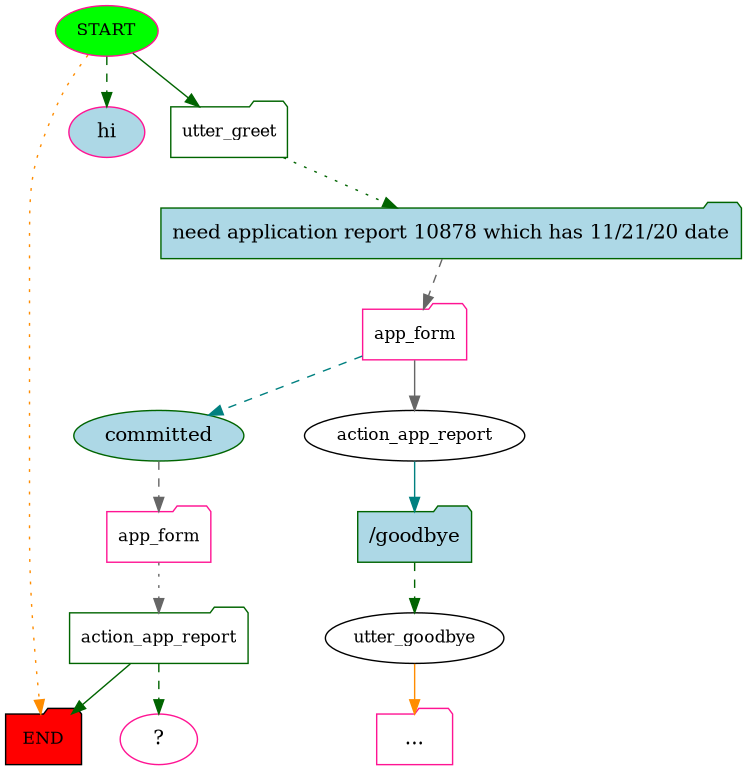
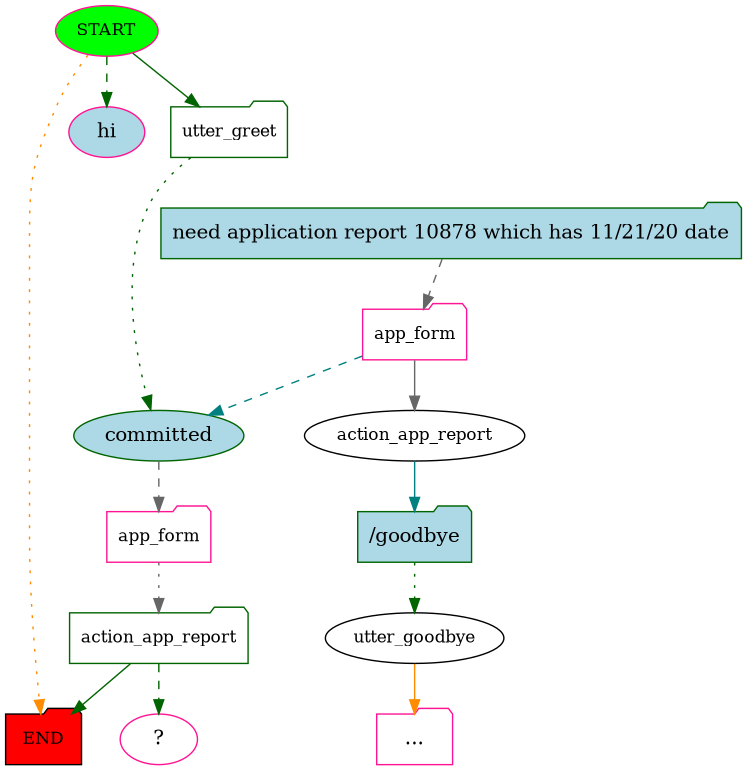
edge "utter_greet" -> "need application report 10878 which has 11/21/20 date": now "utter_greet" -> "committed"
edge "/goodbye" -> "utter_goodbye": style dashed -> dotted
